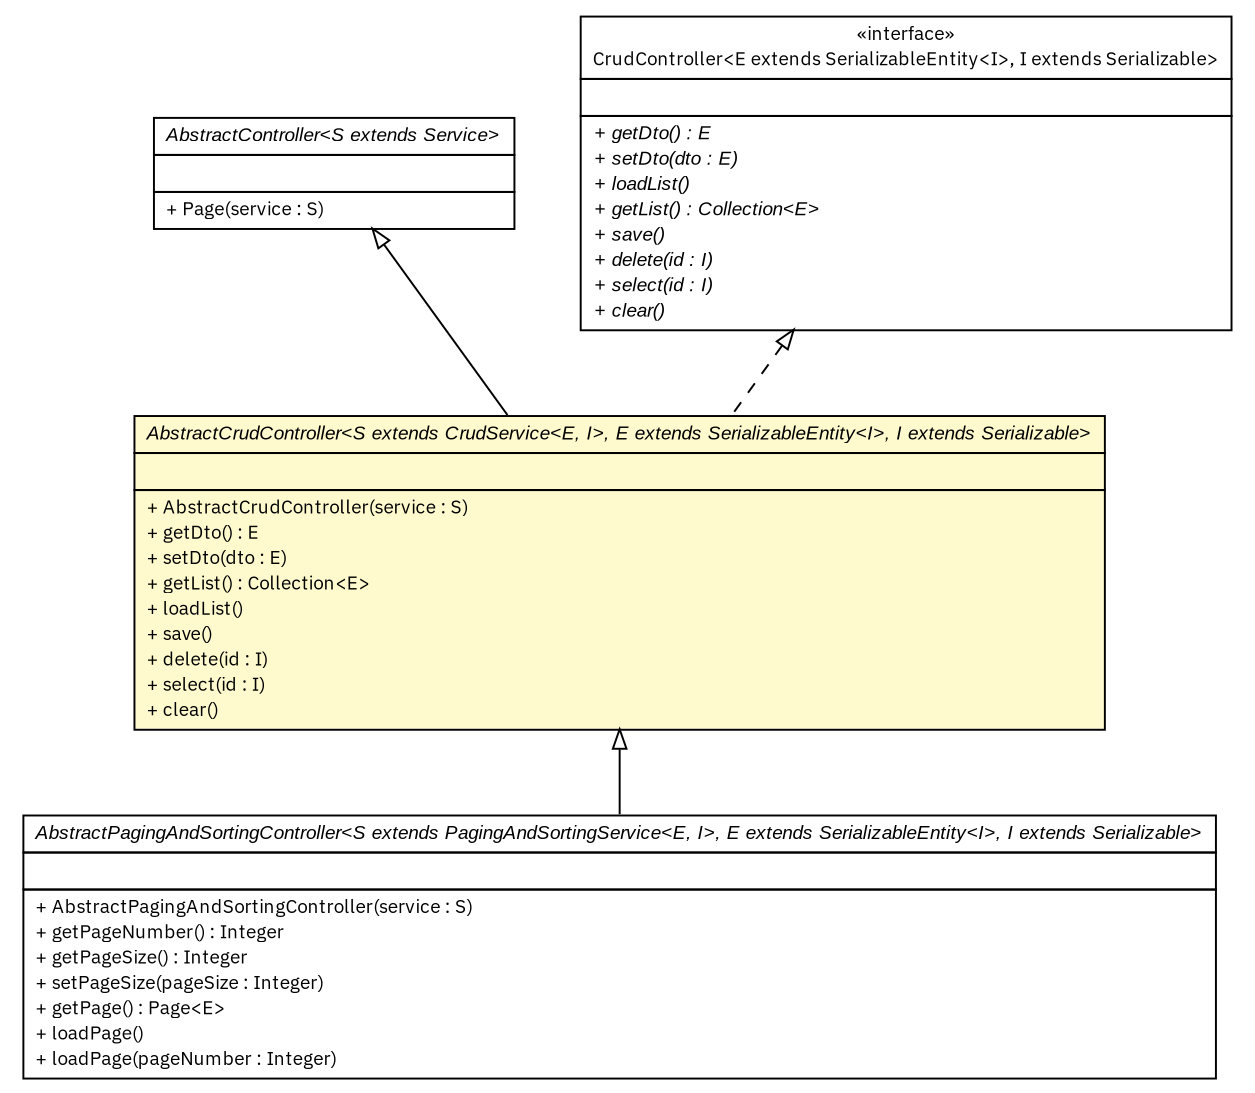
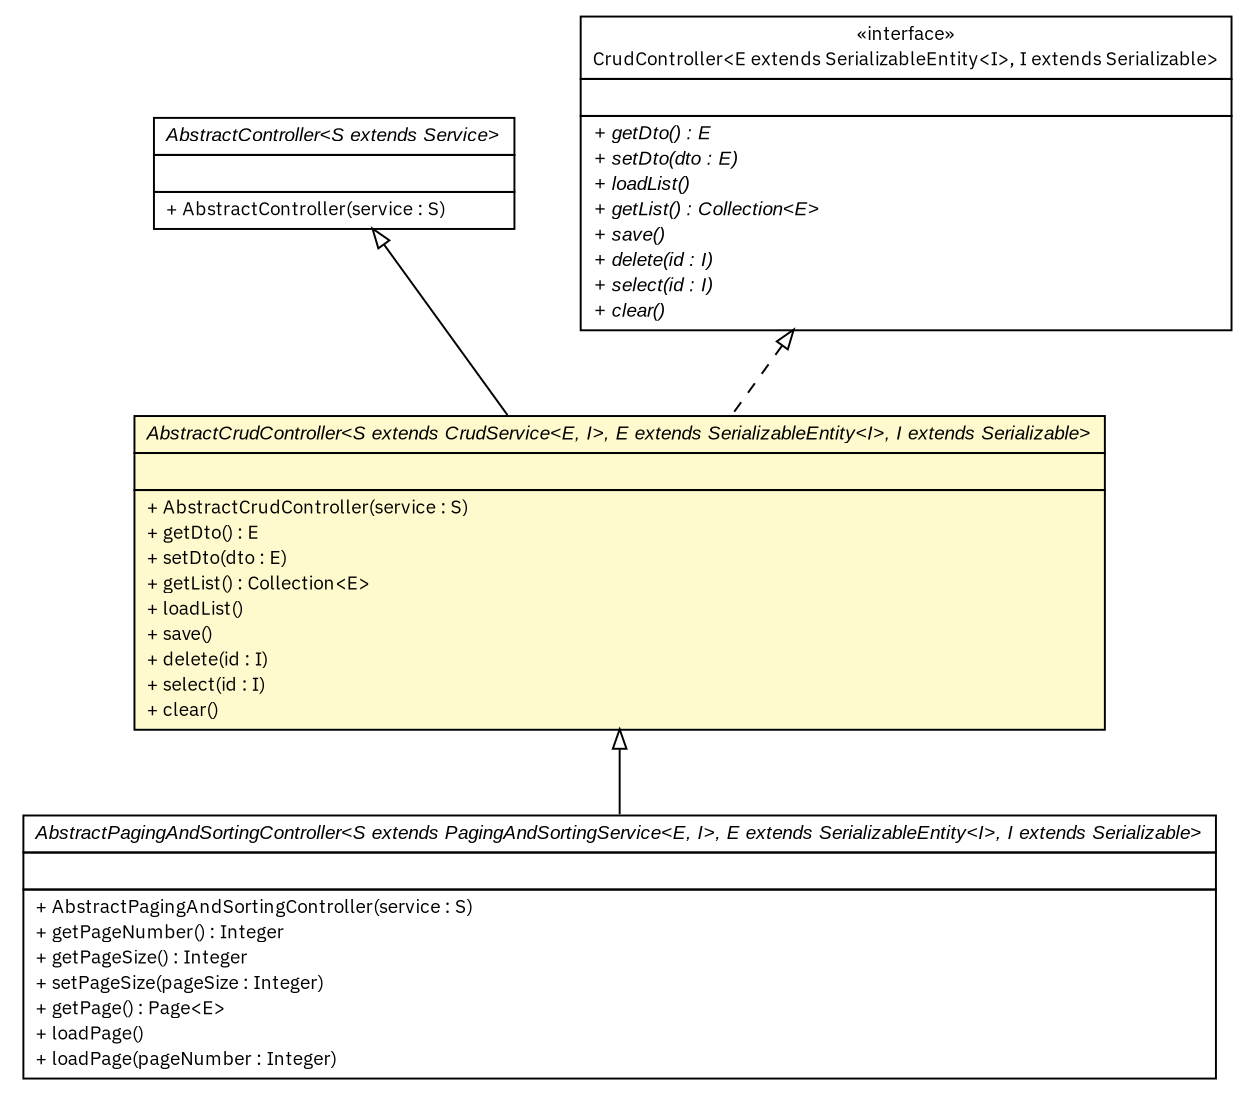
node "AbstractController<S extends Service>": text "+ Page(service : S)" -> "+ AbstractController(service : S)"
